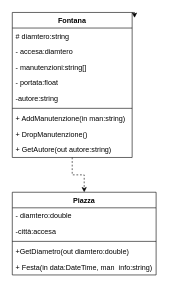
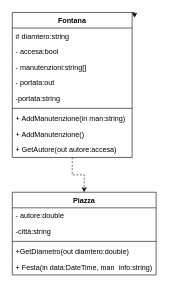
node "- accesa:diamtero": label "- accesa:diamtero" -> "- accesa:bool"
node "- portata:float": label "- portata:float" -> "- portata:out"
node "-autore:string": label "-autore:string" -> "-portata:string"
node "+ DropManutenzione()": label "+ DropManutenzione()" -> "+ AddManutenzione()"
node "+ GetAutore(out autore:string)": label "+ GetAutore(out autore:string)" -> "+ GetAutore(out autore:accesa)"
node "- diamtero:double": label "- diamtero:double" -> "- autore:double"
node "-città:accesa": label "-città:accesa" -> "-città:string"
